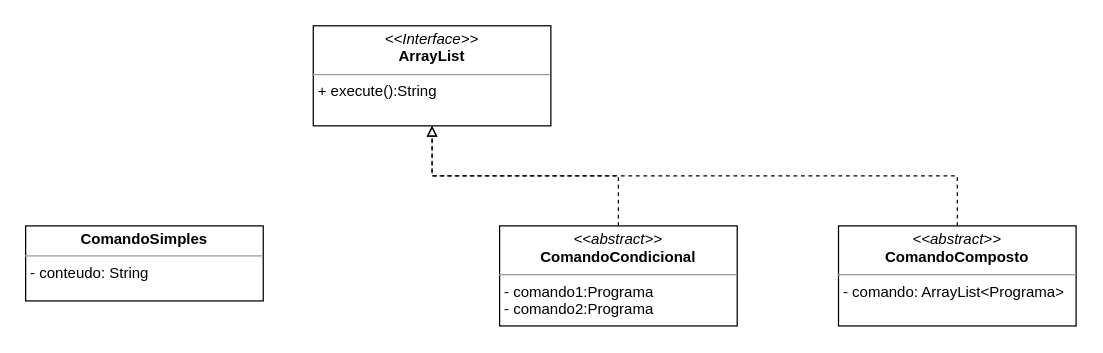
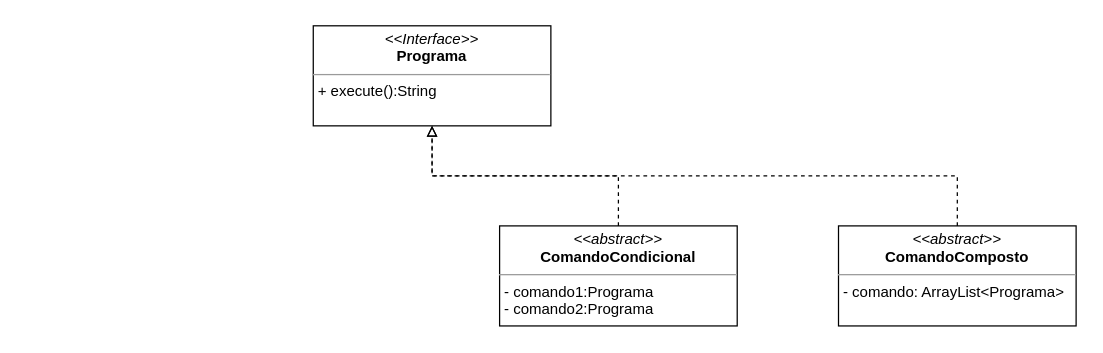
node "<<Interface>> ArrayList + execute():String": label "<<Interface>> ArrayList + execute():String" -> "<<Interface>> Programa + execute():String"
node "ComandoSimples - conteudo: String": removed
